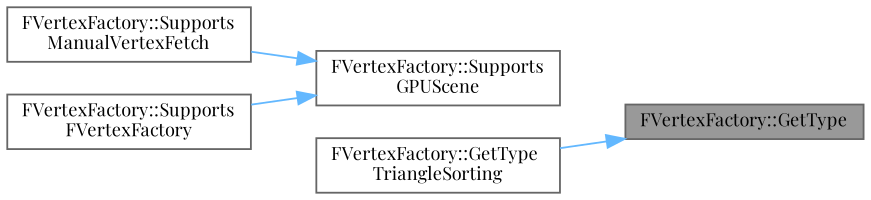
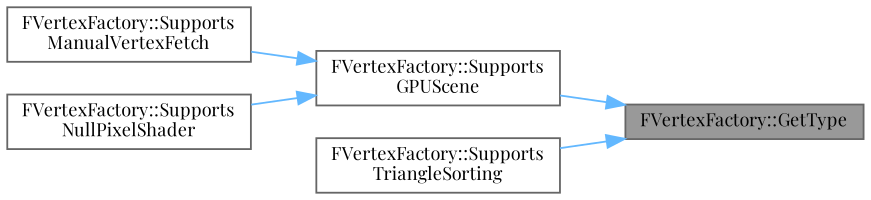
edge "FVertexFactory::Supports GPUScene" -> "FVertexFactory::GetType": added
node "FVertexFactory::Supports FVertexFactory": label "FVertexFactory::Supports FVertexFactory" -> "FVertexFactory::Supports NullPixelShader"
node "FVertexFactory::GetType TriangleSorting": label "FVertexFactory::GetType TriangleSorting" -> "FVertexFactory::Supports TriangleSorting"
